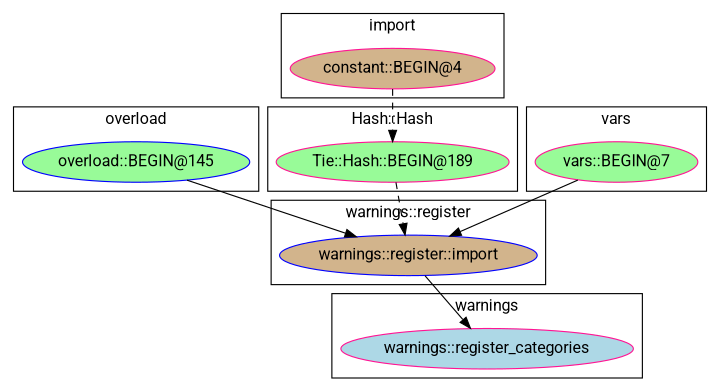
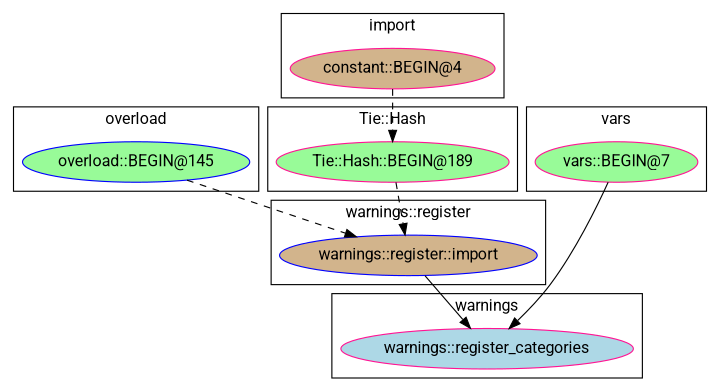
cluster "Hash::Hash": label "Hash::Hash" -> "Tie::Hash"
edge "overload::BEGIN@145" -> "warnings::register::import": style solid -> dashed
edge "vars::BEGIN@7" -> "warnings::register::import": now "vars::BEGIN@7" -> "warnings::register_categories"
